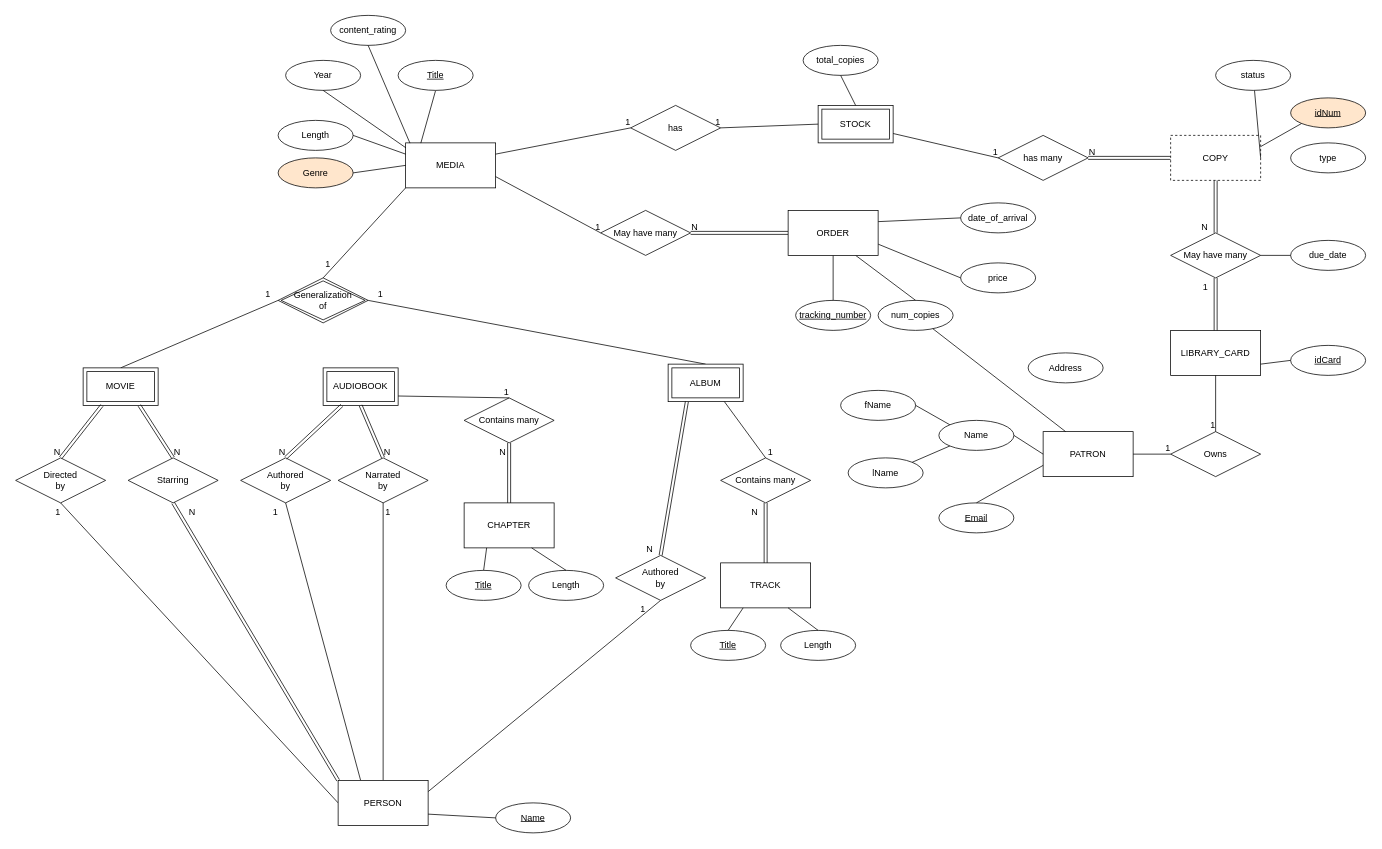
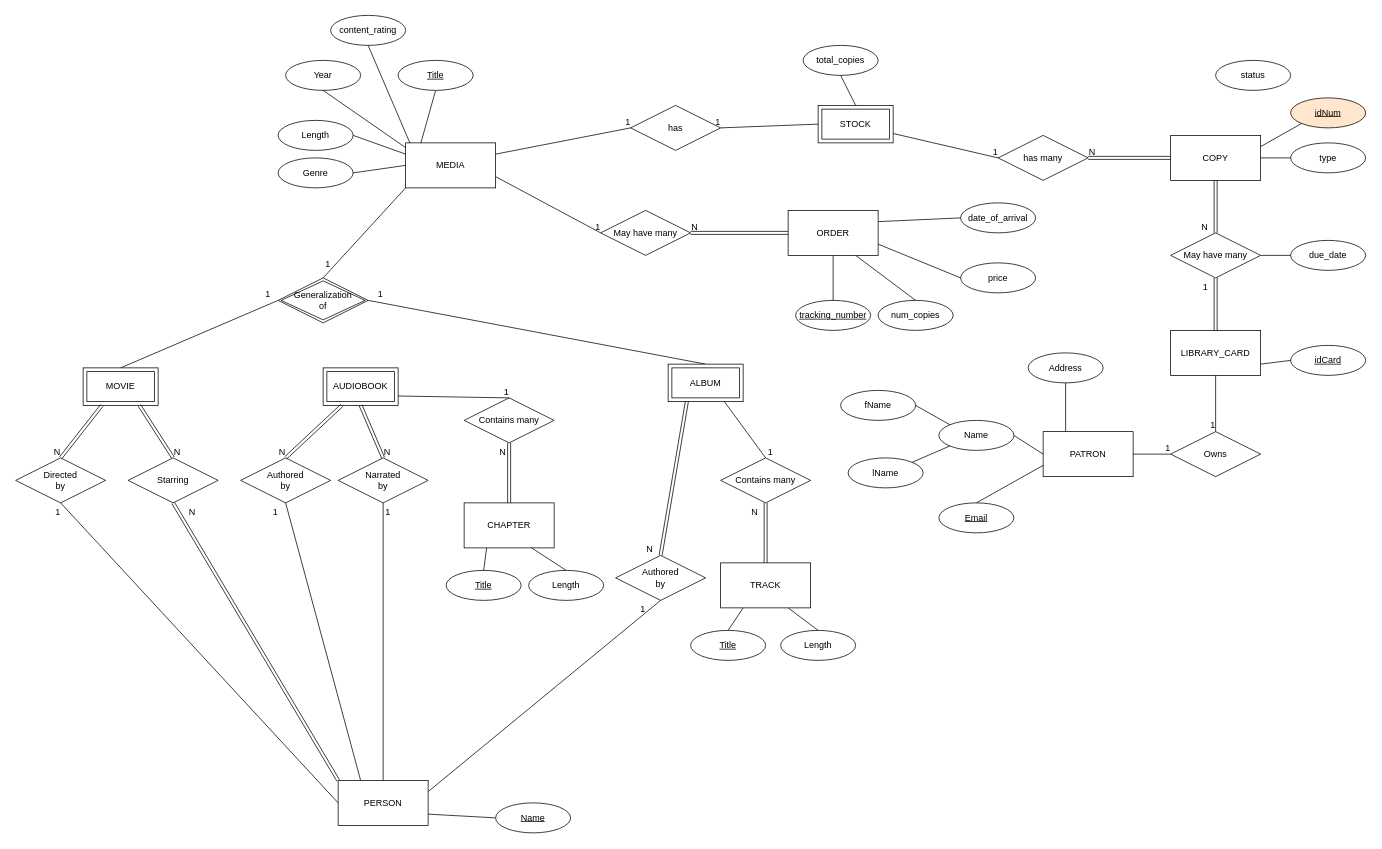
edge "status" -- "COPY": now "type" -- "COPY"
node "COPY": style dashed -> solid
node "Genre": fillcolor #ffe6cc -> #ffffff
edge "num_copies" -- "PATRON": now "Address" -- "PATRON"
